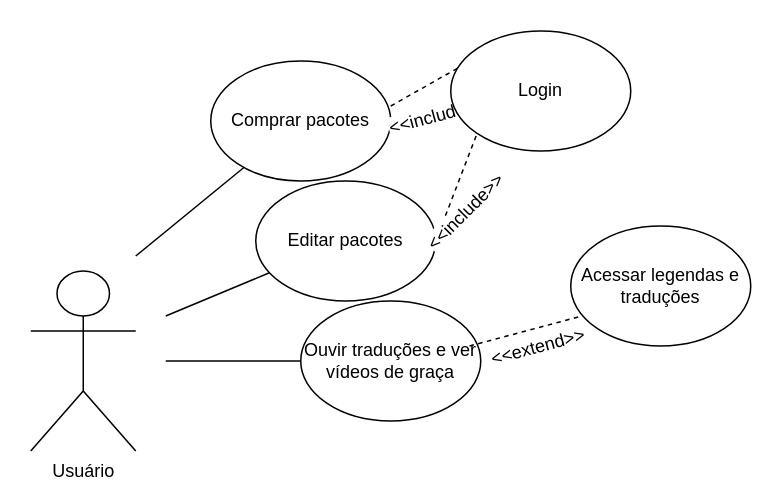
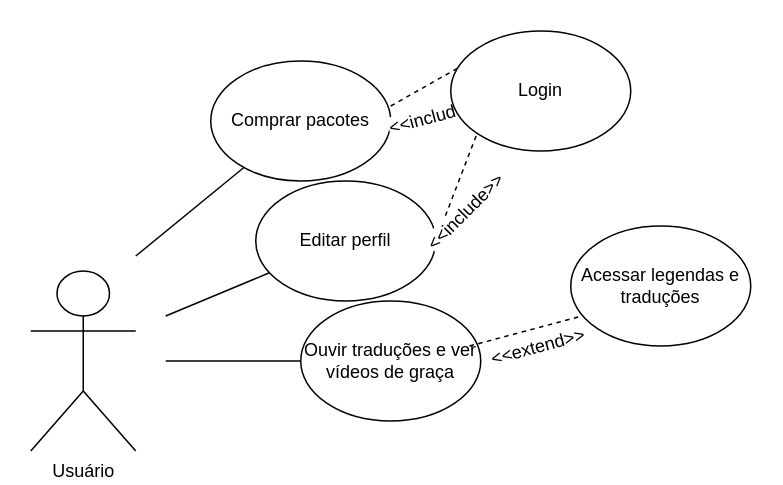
node "Editar pacotes": label "Editar pacotes" -> "Editar perfil"
